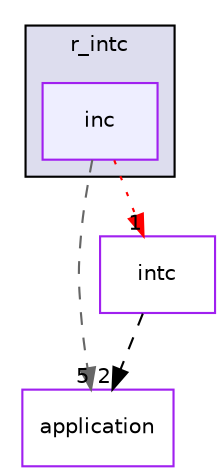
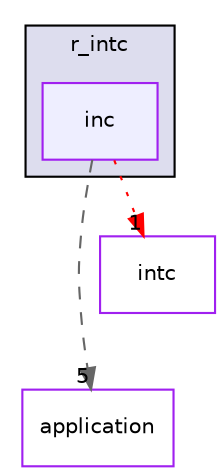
edge "intc" -> "application": removed
